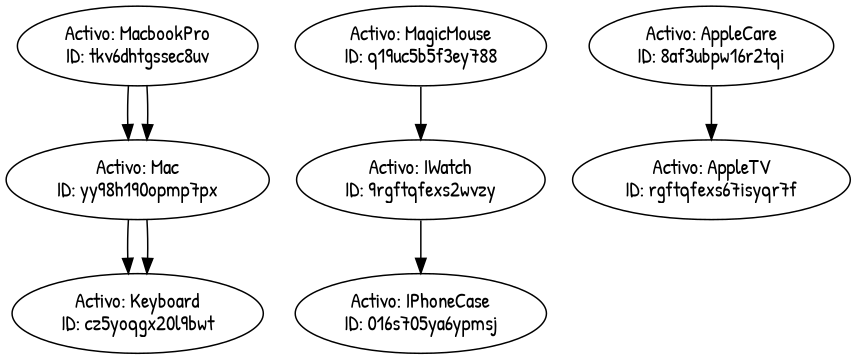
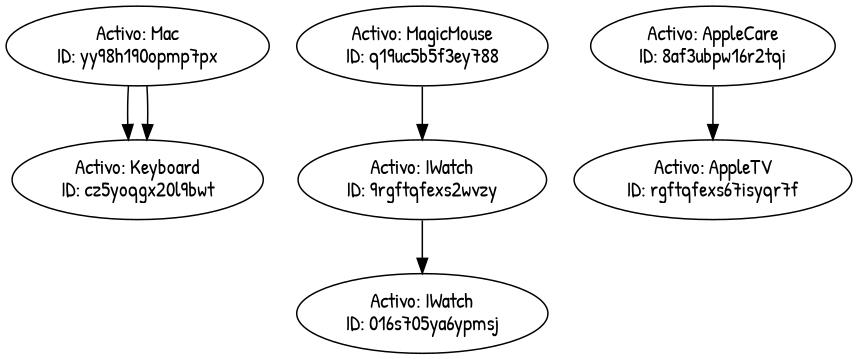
node "Activo: MacbookPro ID: tkv6dhtgssec8uv": removed
node "Activo: IPhoneCase ID: 016s705ya6ypmsj": label "Activo: IPhoneCase ID: 016s705ya6ypmsj" -> "Activo: IWatch ID: 016s705ya6ypmsj"
